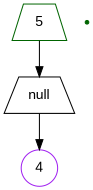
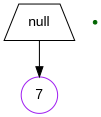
node "5": removed
node "4": label "4" -> "7"
